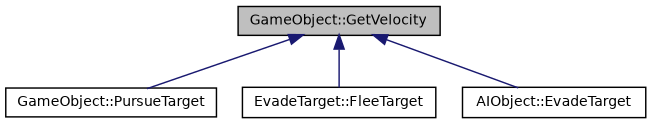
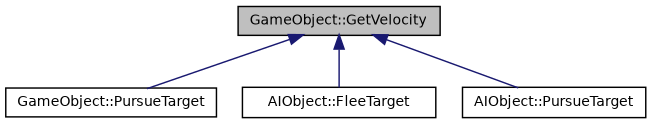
node "EvadeTarget::FleeTarget": label "EvadeTarget::FleeTarget" -> "AIObject::FleeTarget"
node "AIObject::EvadeTarget": label "AIObject::EvadeTarget" -> "AIObject::PursueTarget"
